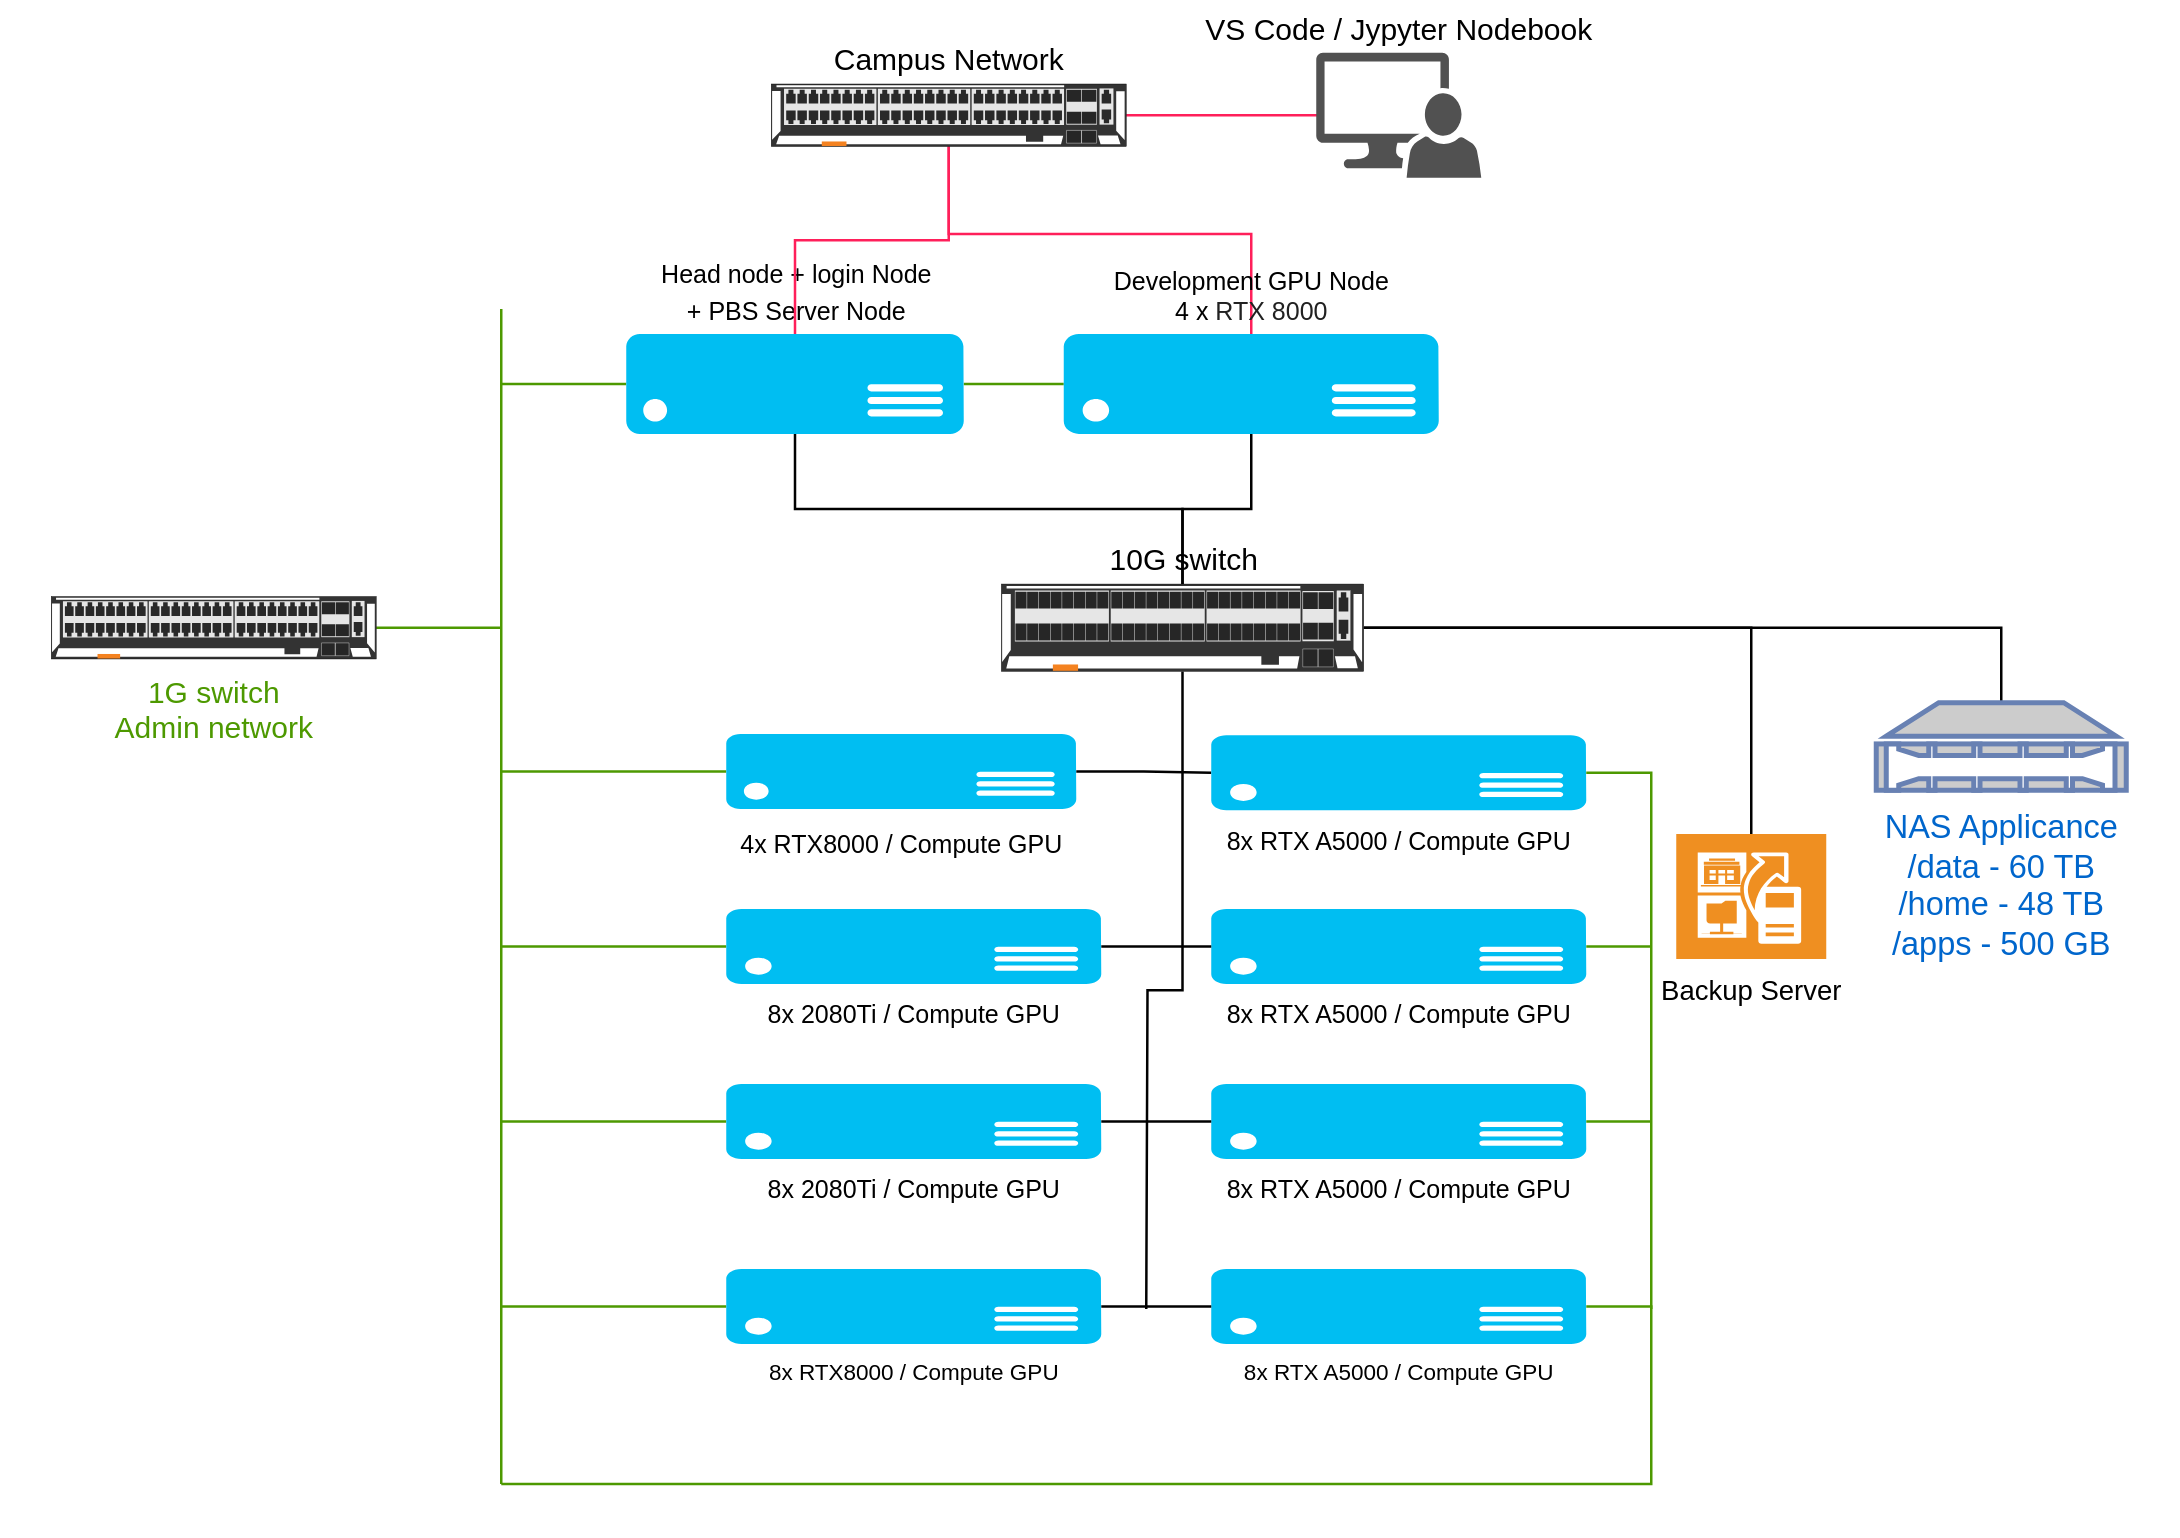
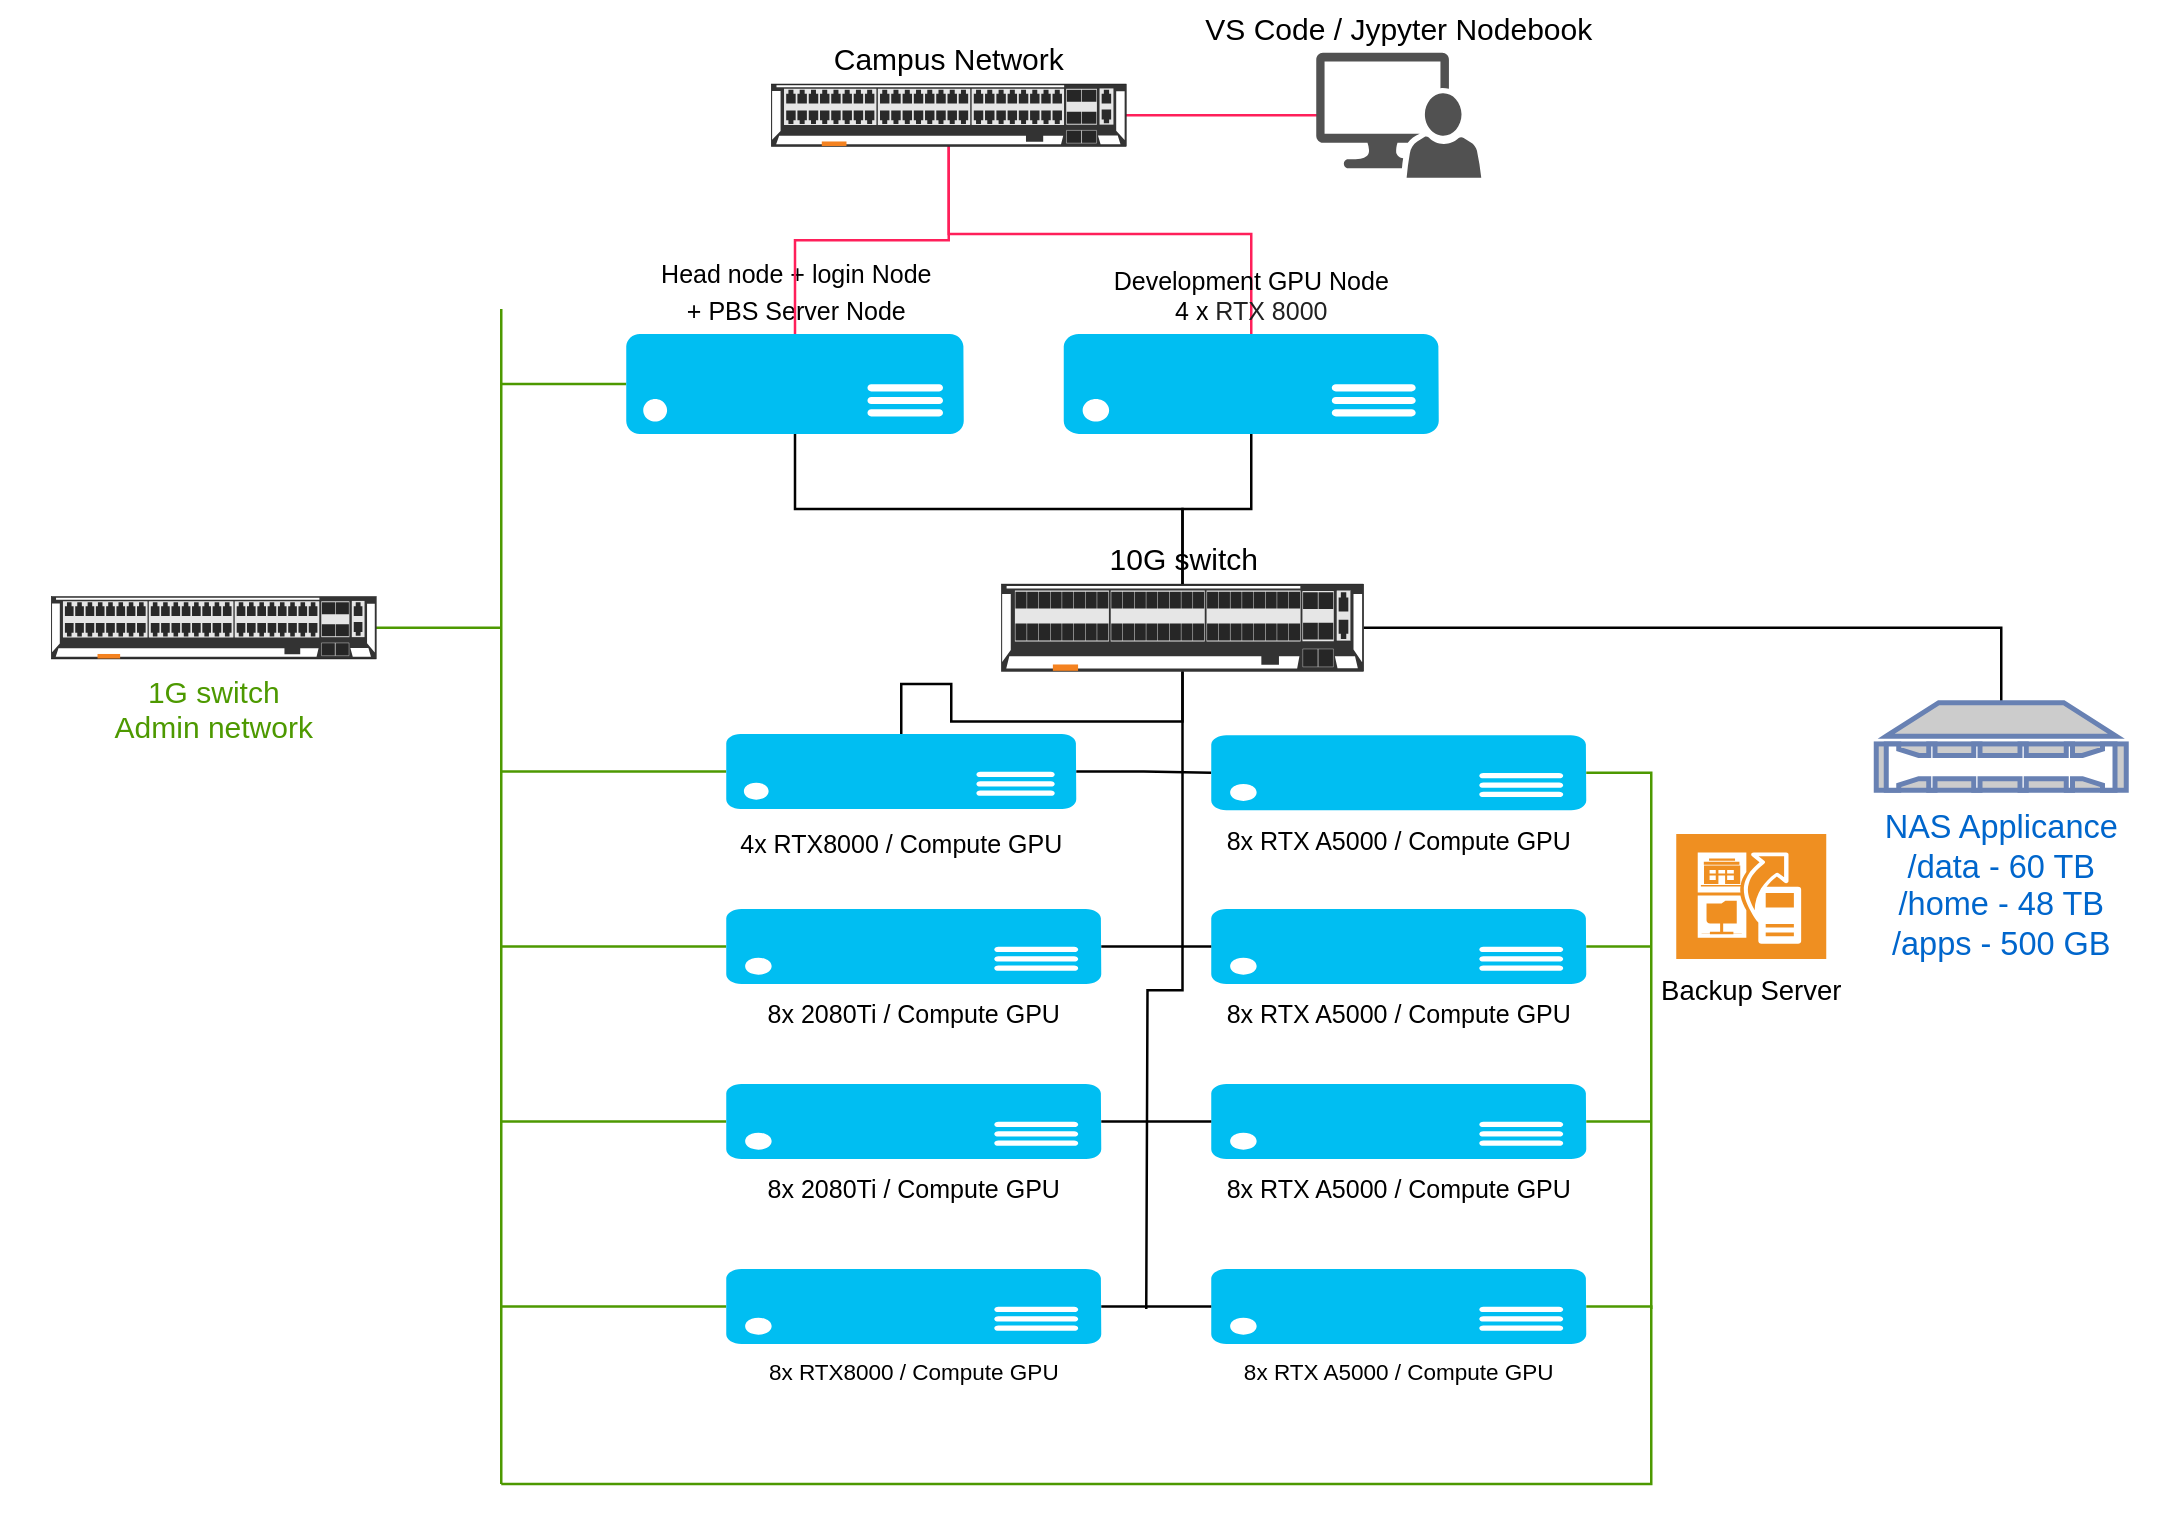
edge "Head node + login Node + PBS Server Node" -- "Development GPU Node 4 x RTX 8000": removed
edge "10G switch" -- "Backup Server": now "10G switch" -- "4x RTX8000 / Compute GPU"
